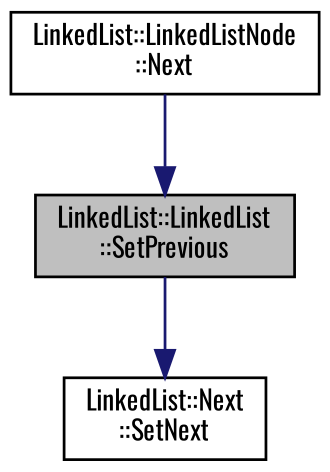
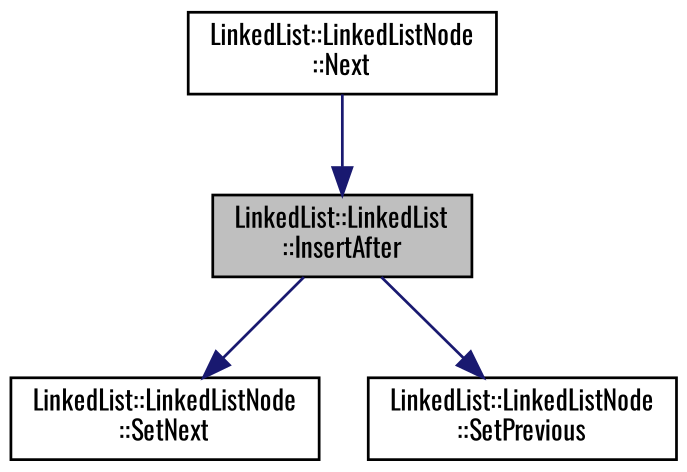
node "LinkedList::LinkedList ::SetPrevious": label "LinkedList::LinkedList ::SetPrevious" -> "LinkedList::LinkedList ::InsertAfter"
node "LinkedList::Next ::SetNext": label "LinkedList::Next ::SetNext" -> "LinkedList::LinkedListNode ::SetNext"
node "LinkedList::LinkedListNode ::SetPrevious": added
